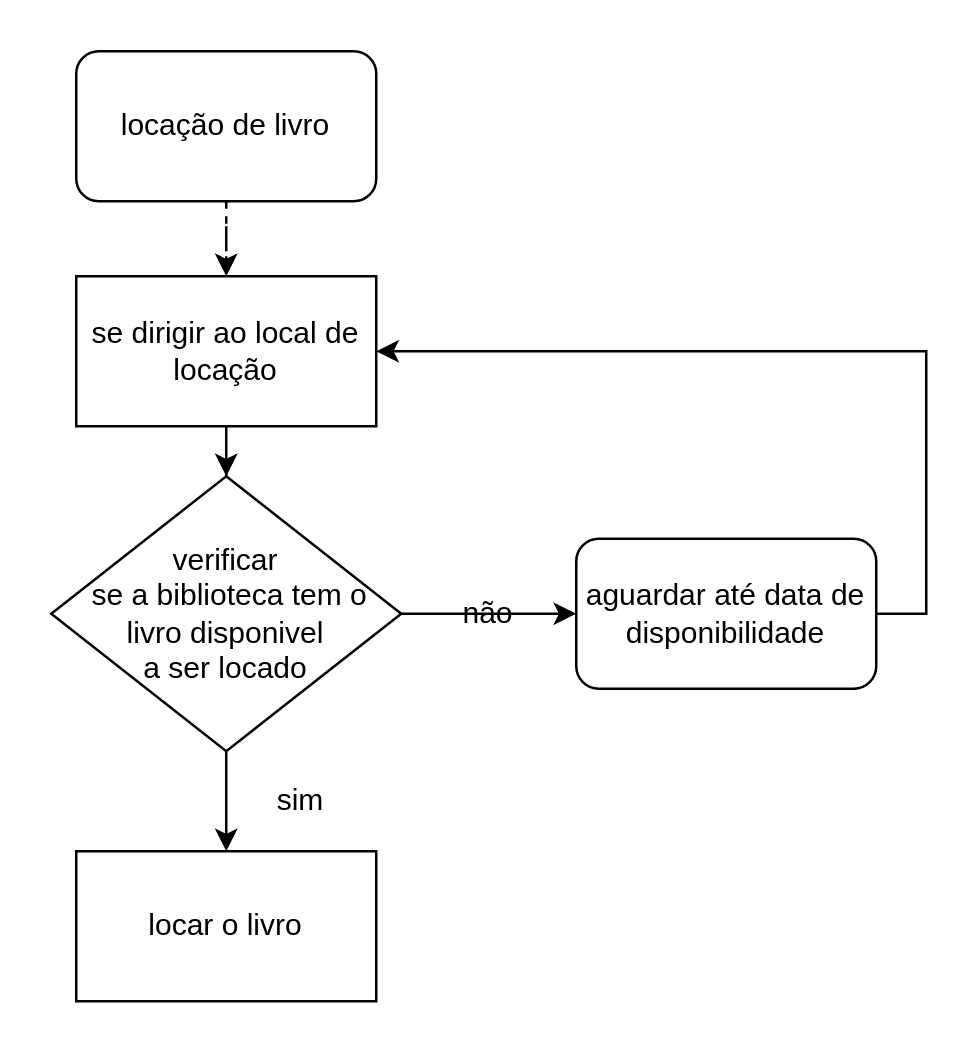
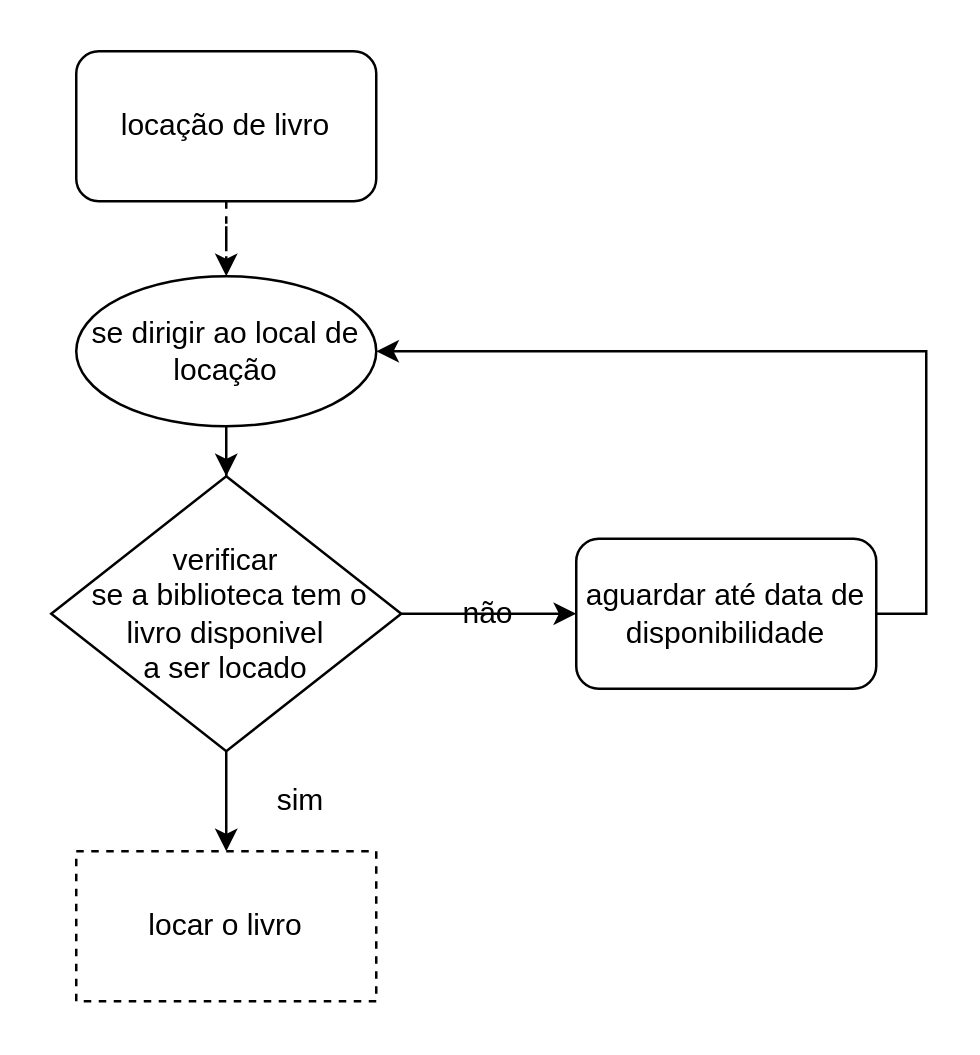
node "se dirigir ao local de locação": shape rectangle -> ellipse
node "locar o livro": style solid -> dashed
